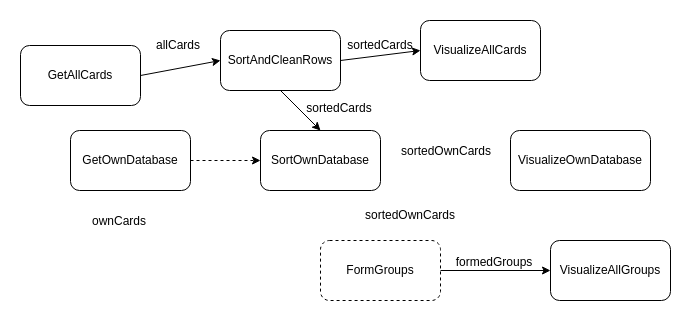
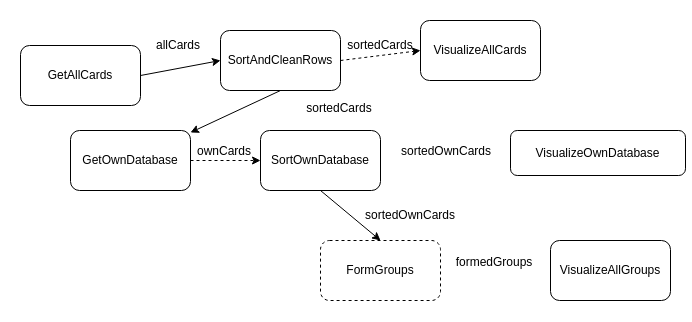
edge "SortAndCleanRows" -> "VisualizeAllCards": style solid -> dashed
edge "SortAndCleanRows" -> "SortOwnDatabase": now "SortAndCleanRows" -> "GetOwnDatabase"
node "VisualizeOwnDatabase": size 140x60 -> 175x45
edge "SortOwnDatabase" -> "FormGroups": added
node "ownCards": moved (120, 222) -> (225, 152)
edge "FormGroups" -> "VisualizeAllGroups": removed
